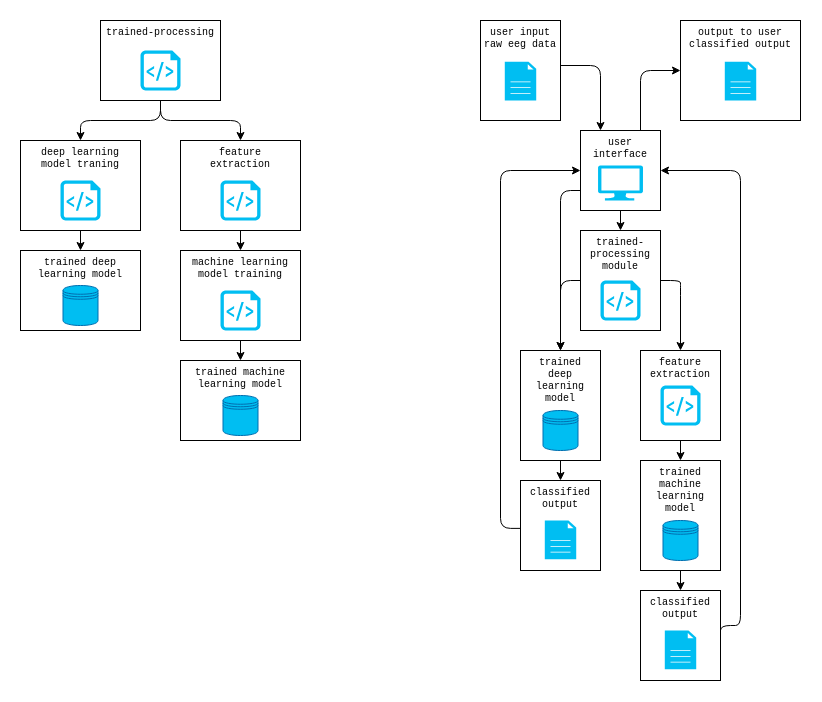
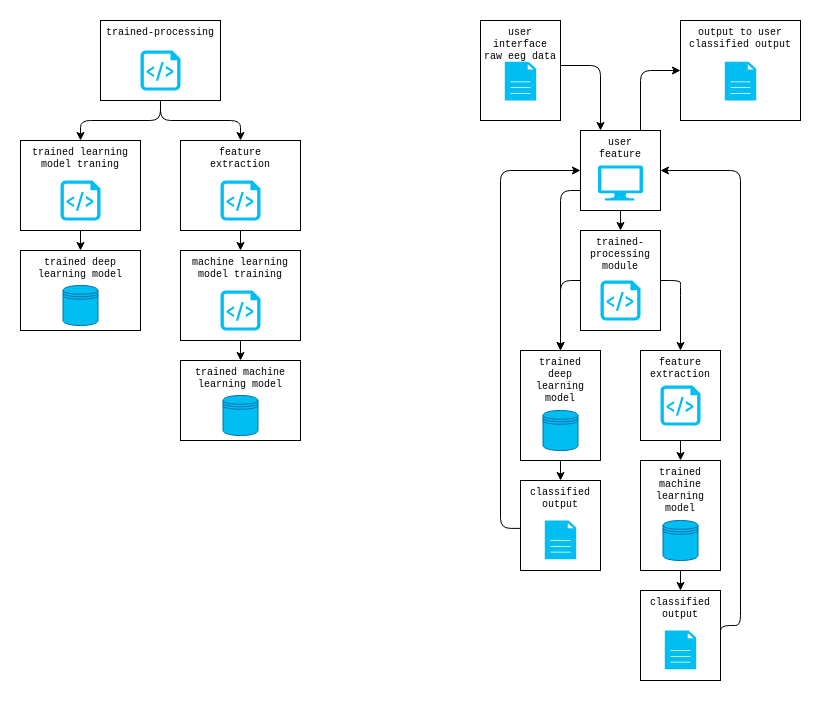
node "user input raw eeg data": label "user input raw eeg data" -> "user interface raw eeg data"
node "user interface": label "user interface" -> "user feature"
node "deep learning model traning": label "deep learning model traning" -> "trained learning model traning"
